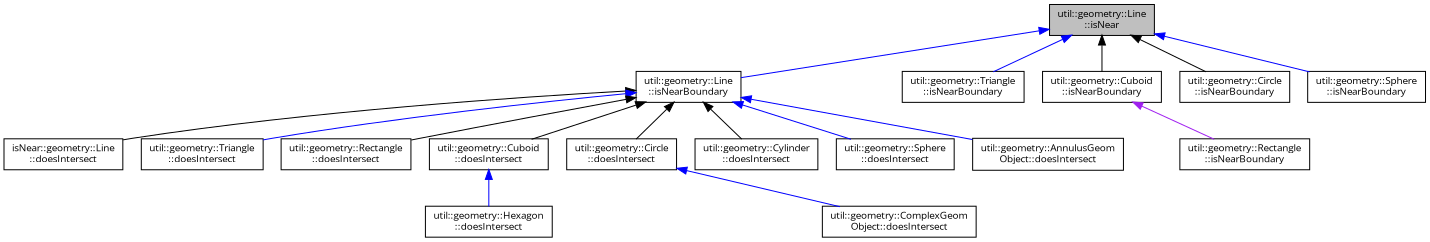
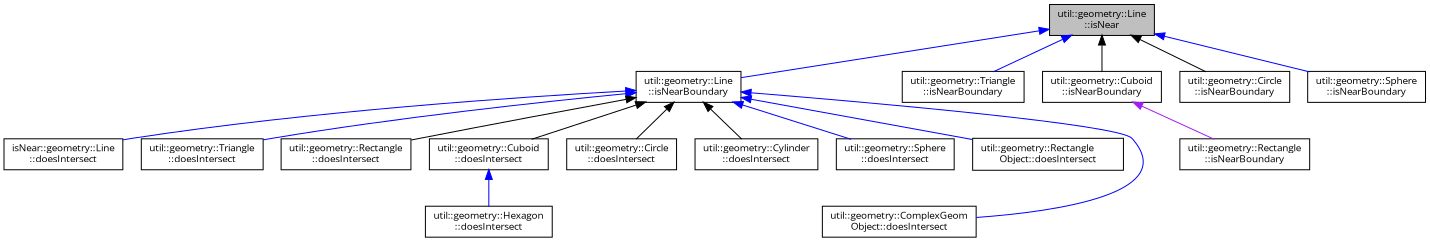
edge "isNear::geometry::Line ::doesIntersect" -> "util::geometry::Line ::isNearBoundary": color black -> blue
node "util::geometry::AnnulusGeom Object::doesIntersect": label "util::geometry::AnnulusGeom Object::doesIntersect" -> "util::geometry::Rectangle Object::doesIntersect"
edge "util::geometry::ComplexGeom Object::doesIntersect" -> "util::geometry::Circle ::doesIntersect": now "util::geometry::ComplexGeom Object::doesIntersect" -> "util::geometry::Line ::isNearBoundary"
